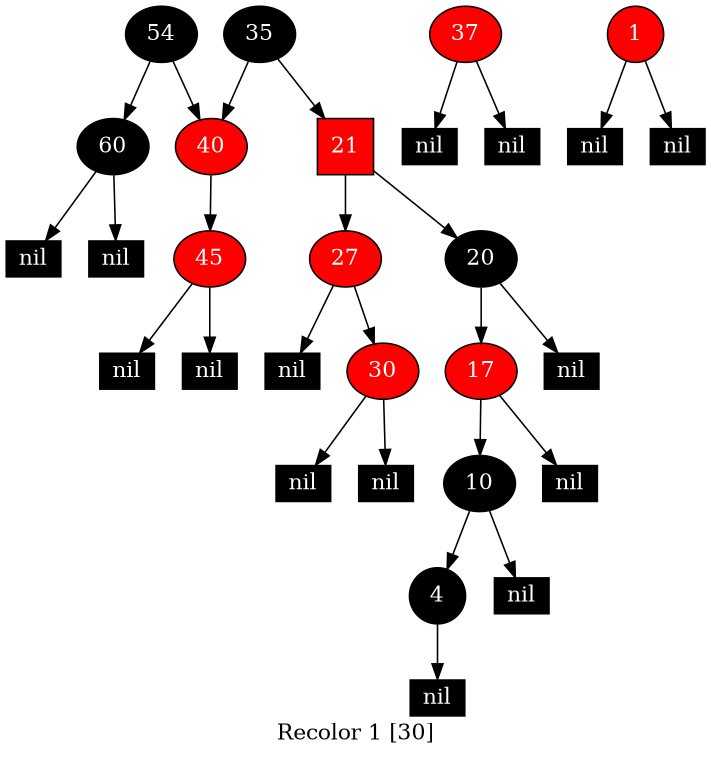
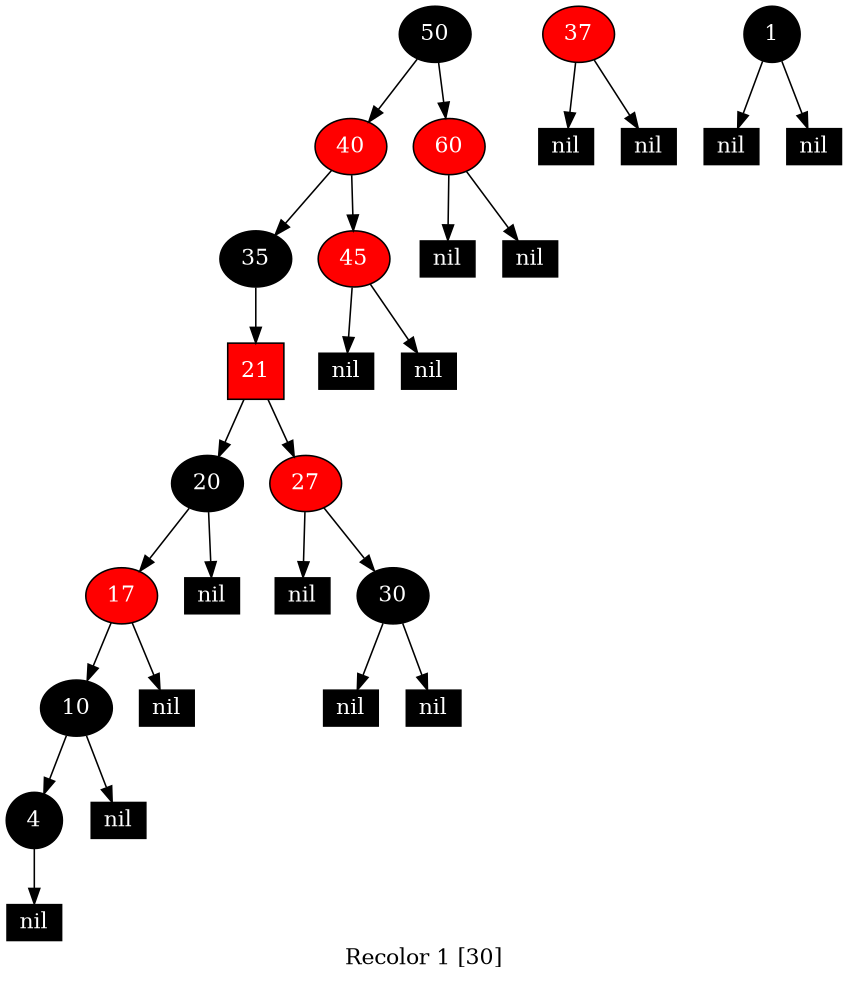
node "54": label "54" -> "50"
node "1": fillcolor red -> black
edge "35" -> "40": reversed
node "60": fillcolor black -> red
node "30": fillcolor red -> black
